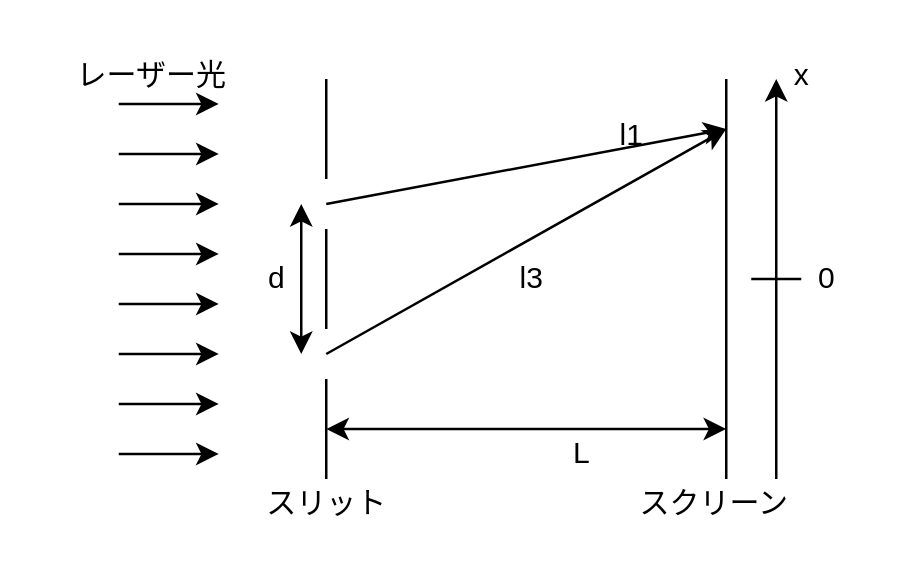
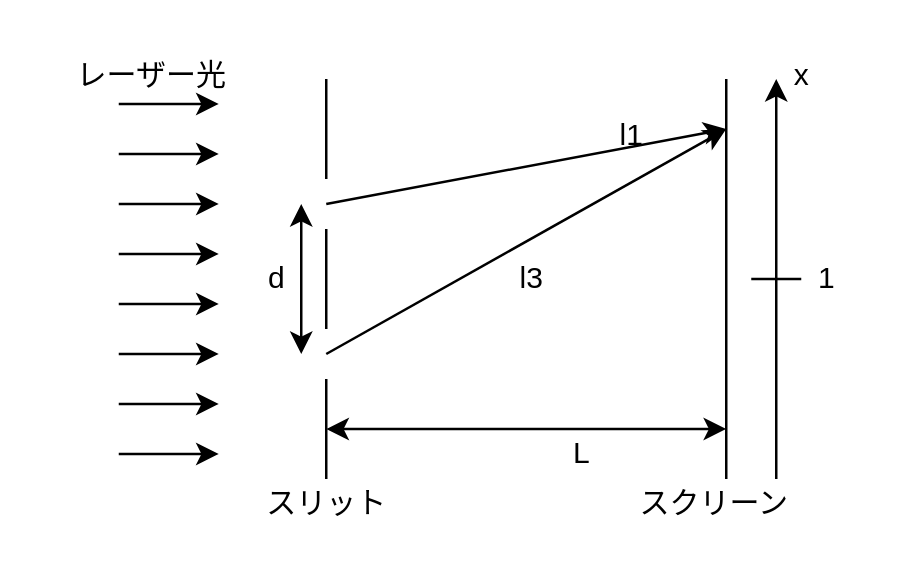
node "0": label "0" -> "1"
